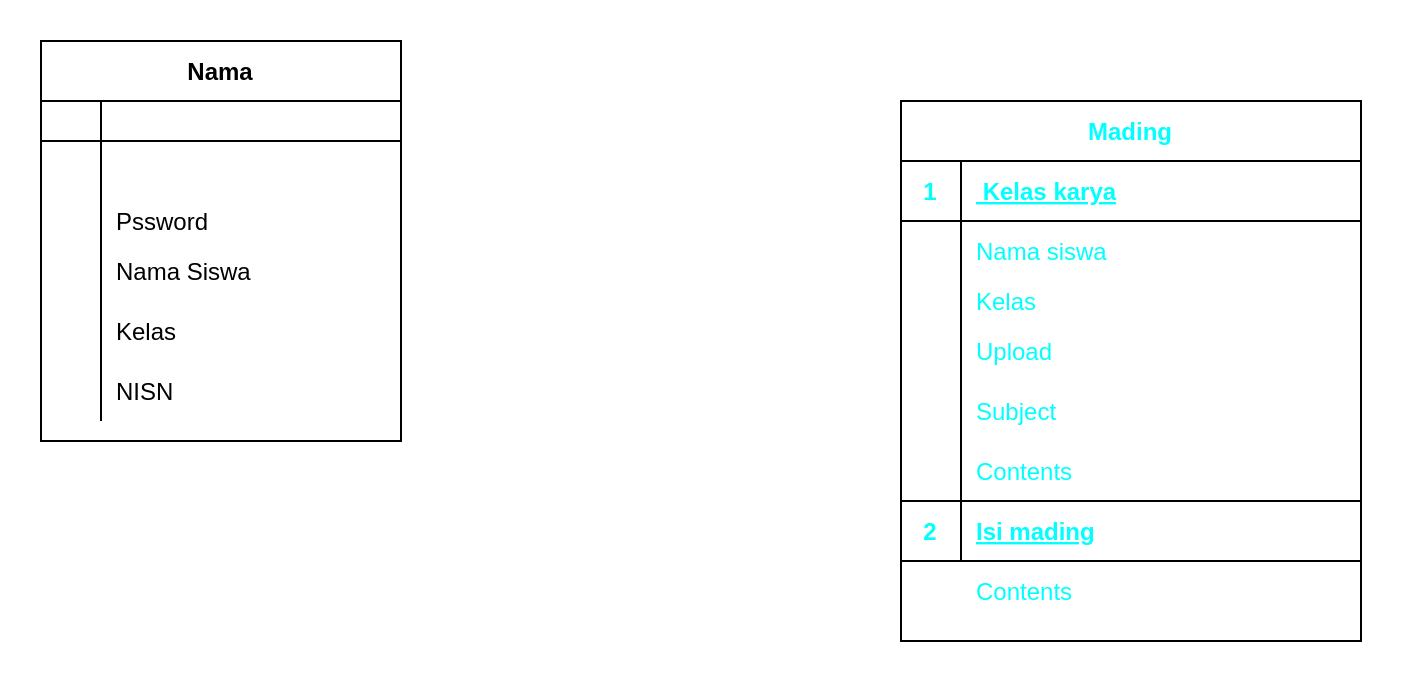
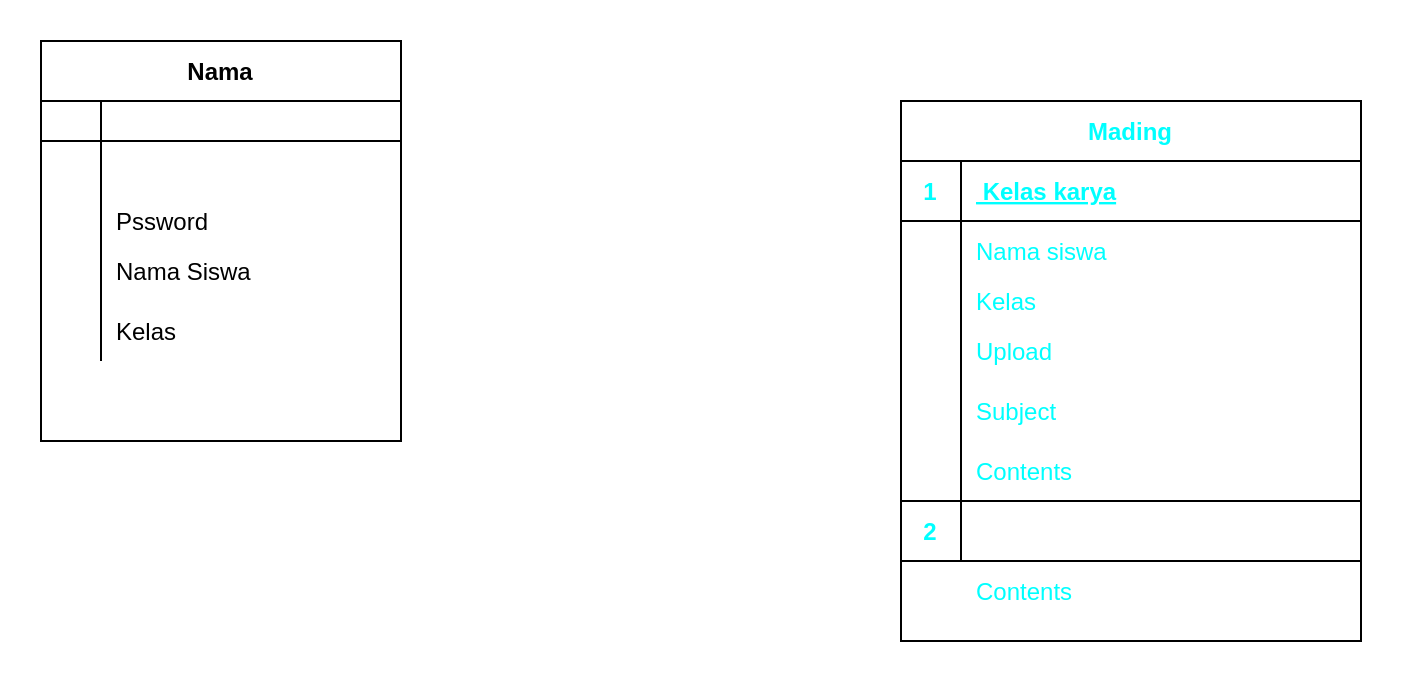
node "NISN": removed
node "Isi mading": removed
